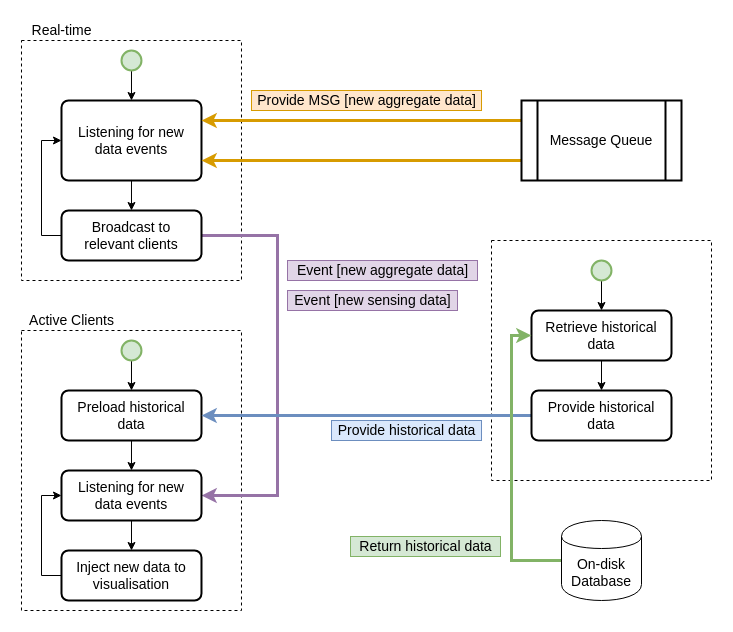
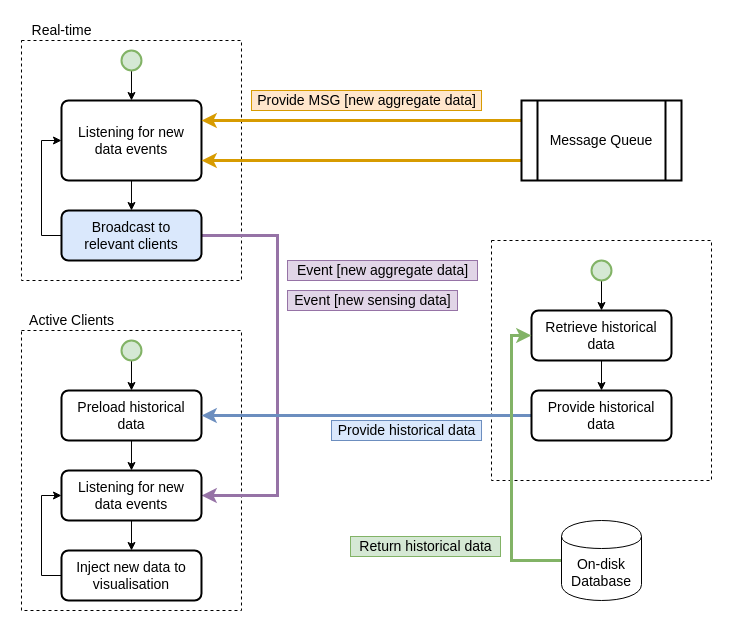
node "Broadcast to relevant clients": fillcolor #ffffff -> #dae8fc
